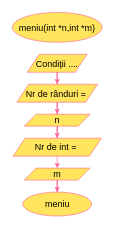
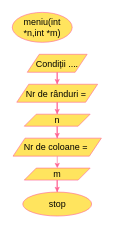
node "meniu(int *n,int *m)": size 90x30 -> 60x30
node "Nr de int =": label "Nr de int =" -> "Nr de coloane ="
node "meniu": label "meniu" -> "stop"
